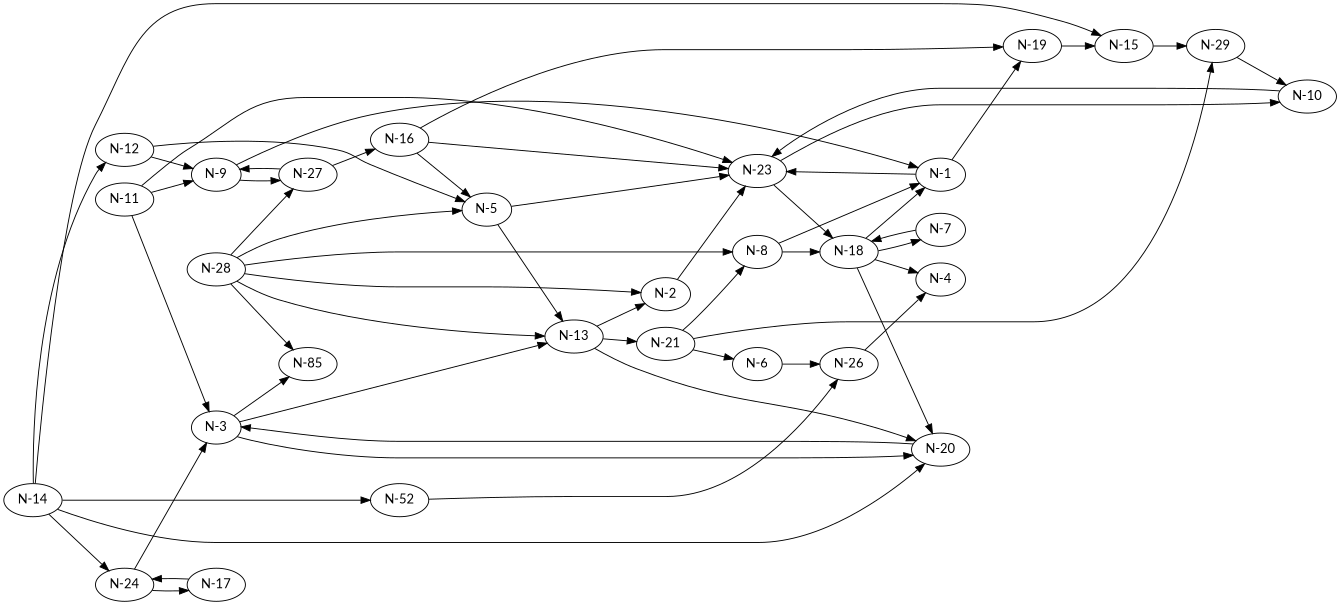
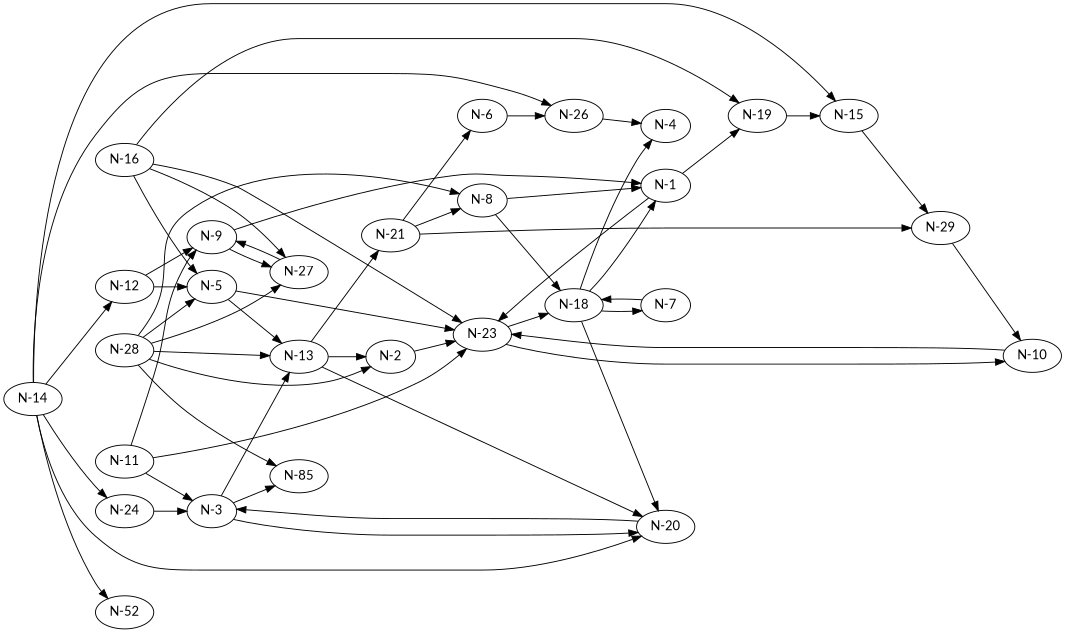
edge "N-27" -> "N-16": reversed
edge "N-52" -> "N-26": now "N-14" -> "N-26"
node "N-17": removed
